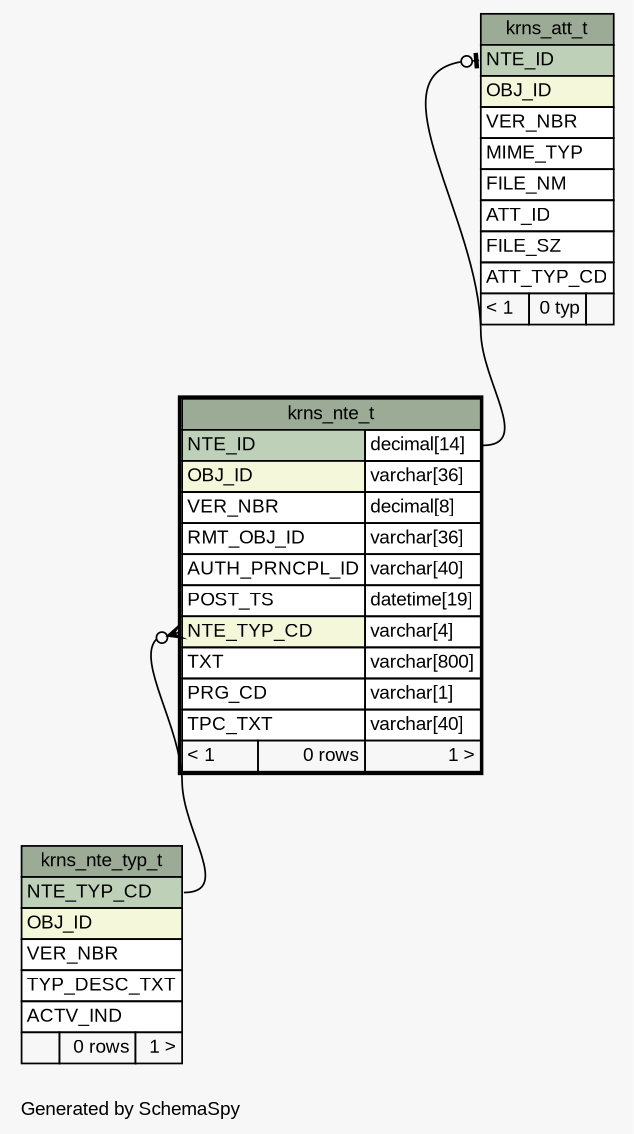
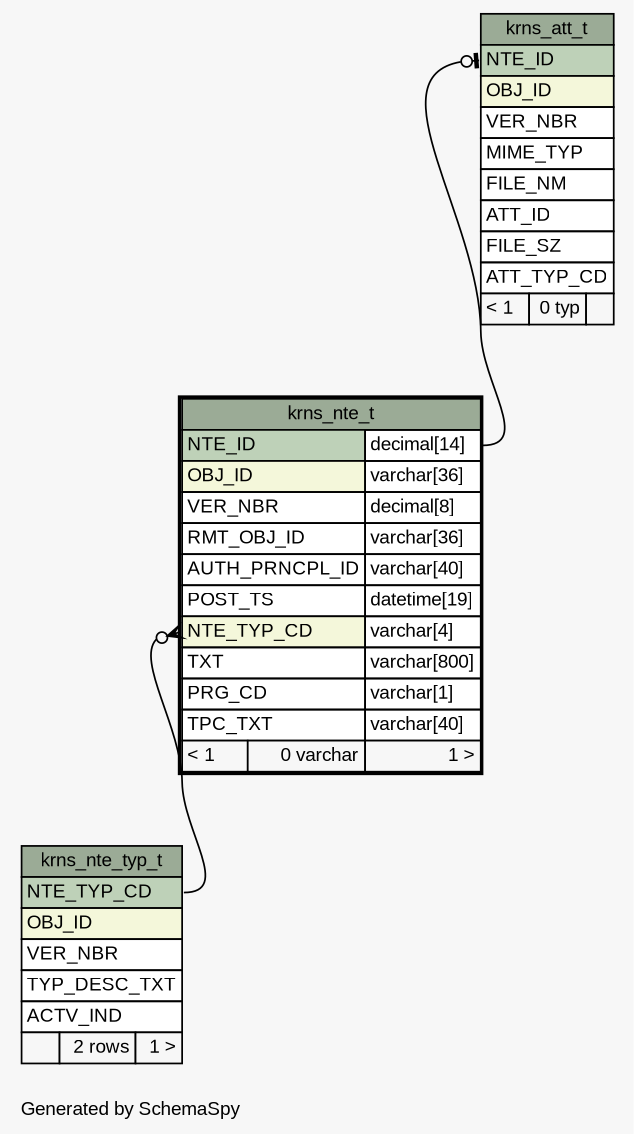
node "krns_nte_t": text "0 rows" -> "0 varchar"
node "krns_nte_typ_t": text "0 rows" -> "2 rows"
